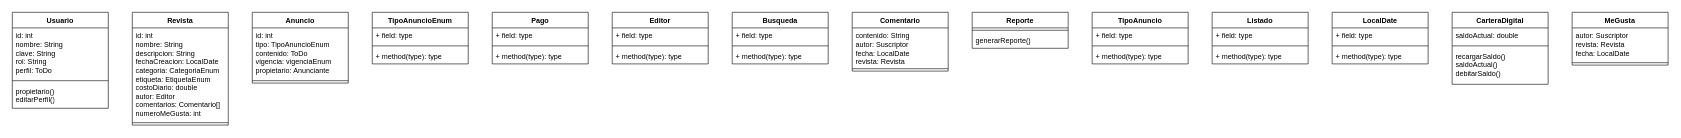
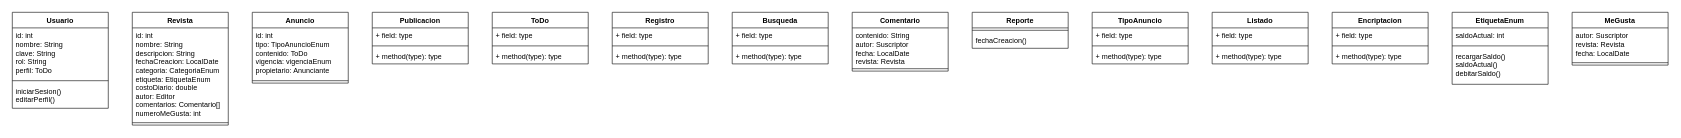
node "TipoAnuncioEnum": label "TipoAnuncioEnum" -> "Publicacion"
node "Pago": label "Pago" -> "ToDo"
node "Editor": label "Editor" -> "Registro"
node "LocalDate": label "LocalDate" -> "Encriptacion"
node "CarteraDigital": label "CarteraDigital" -> "EtiquetaEnum"
node "saldoActual: double": label "saldoActual: double" -> "saldoActual: int"
node "generarReporte()": label "generarReporte()" -> "fechaCreacion()"
node "propietario() editarPerfil()": label "propietario() editarPerfil()" -> "iniciarSesion() editarPerfil()"
